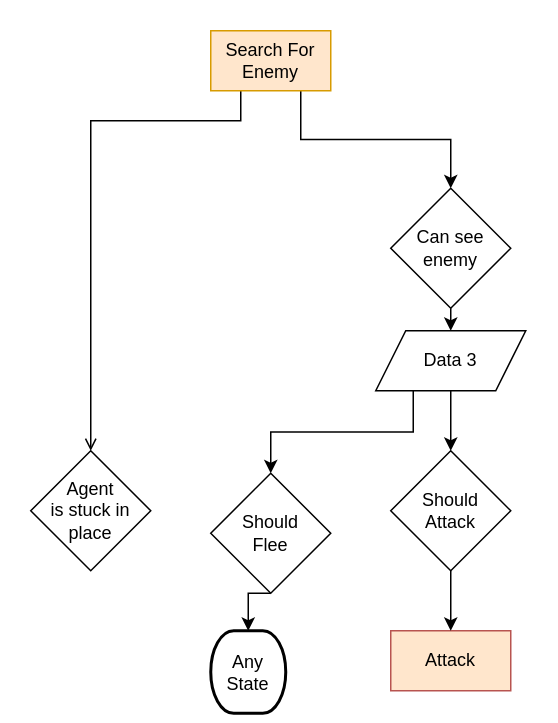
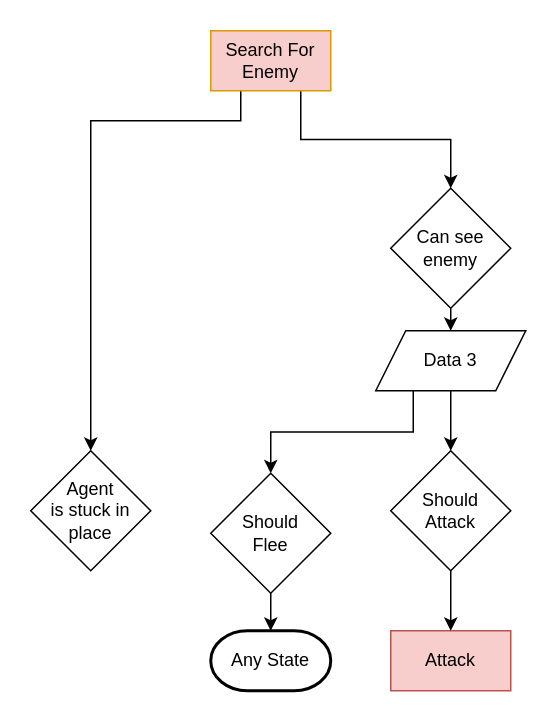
node "Search For Enemy": fillcolor #ffe6cc -> #f8cecc
edge "Search For Enemy" -> "Agent is stuck in place": arrowhead open -> classic
node "Attack": fillcolor #ffe6cc -> #f8cecc
node "Any State": size 75x83 -> 120x60
